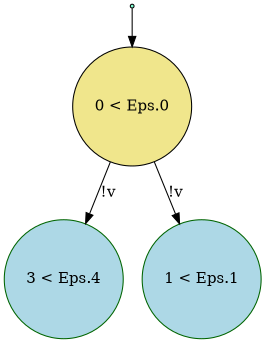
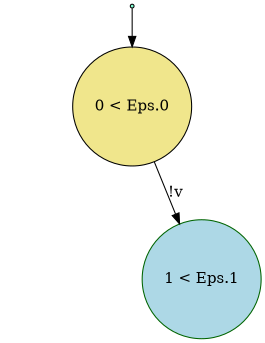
node "3 < Eps.4": removed
